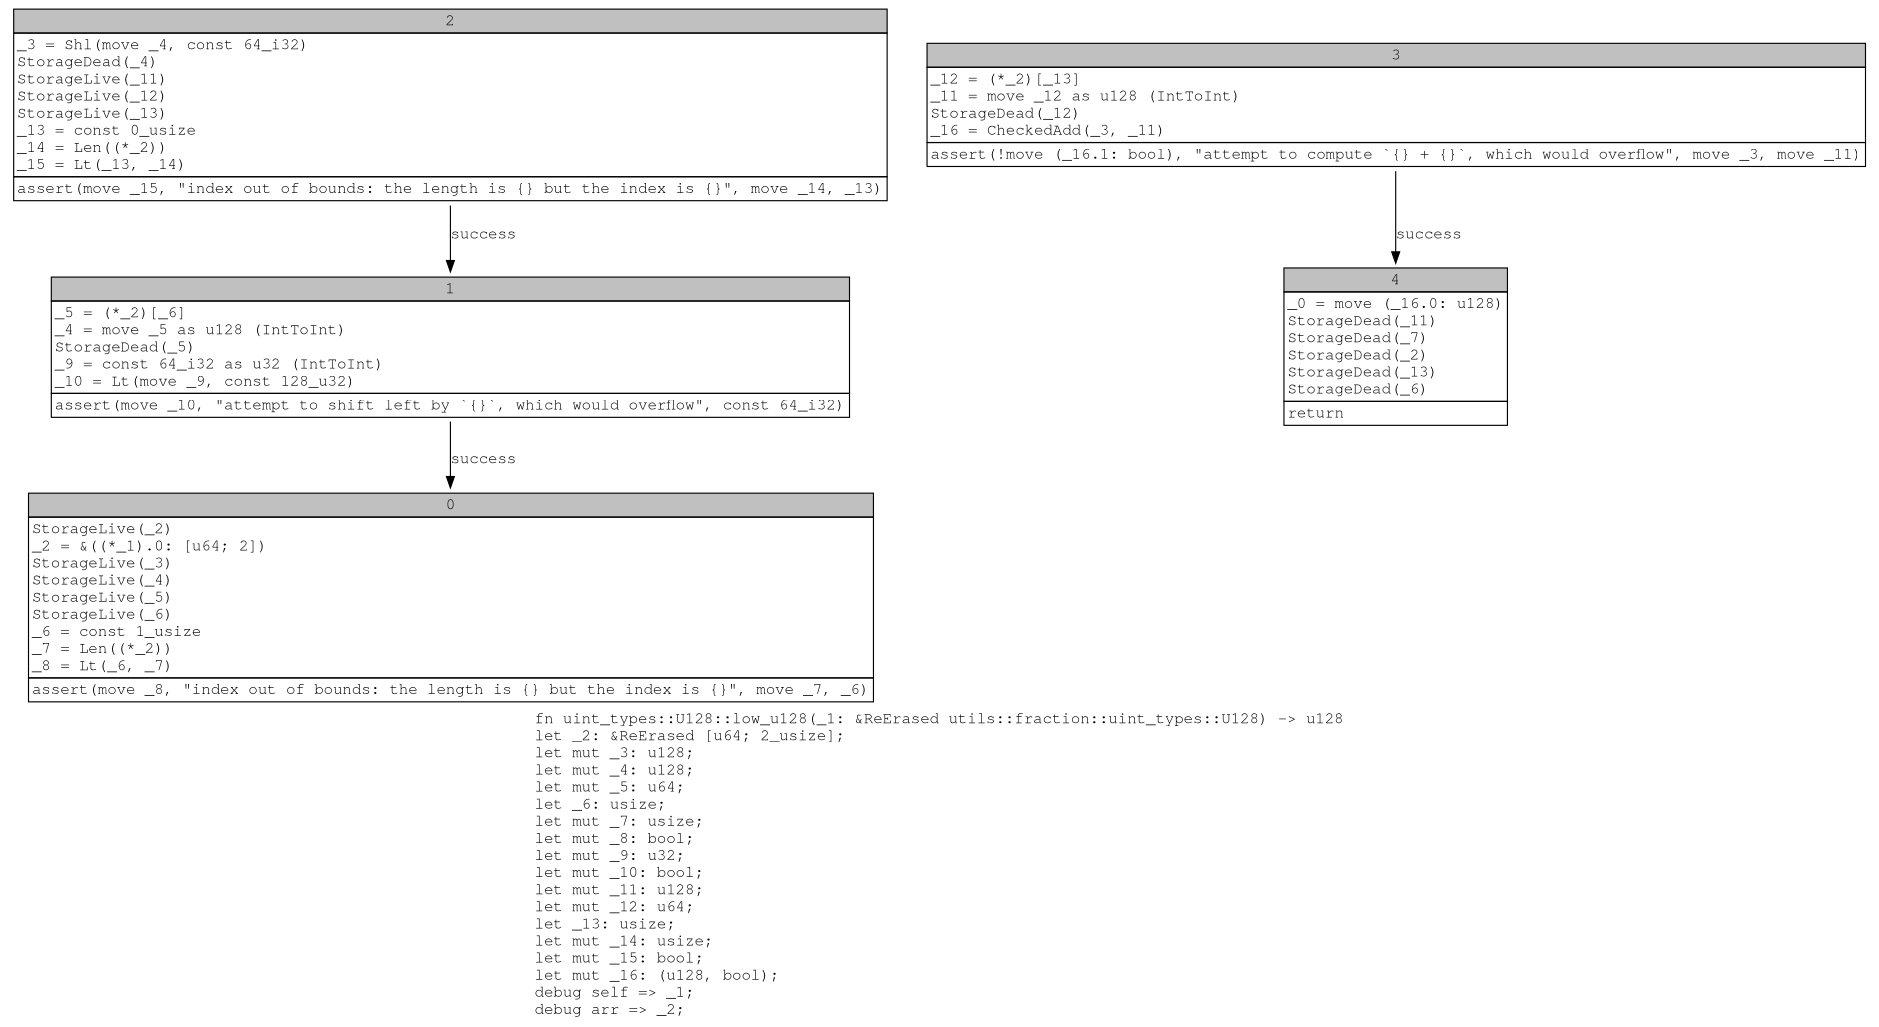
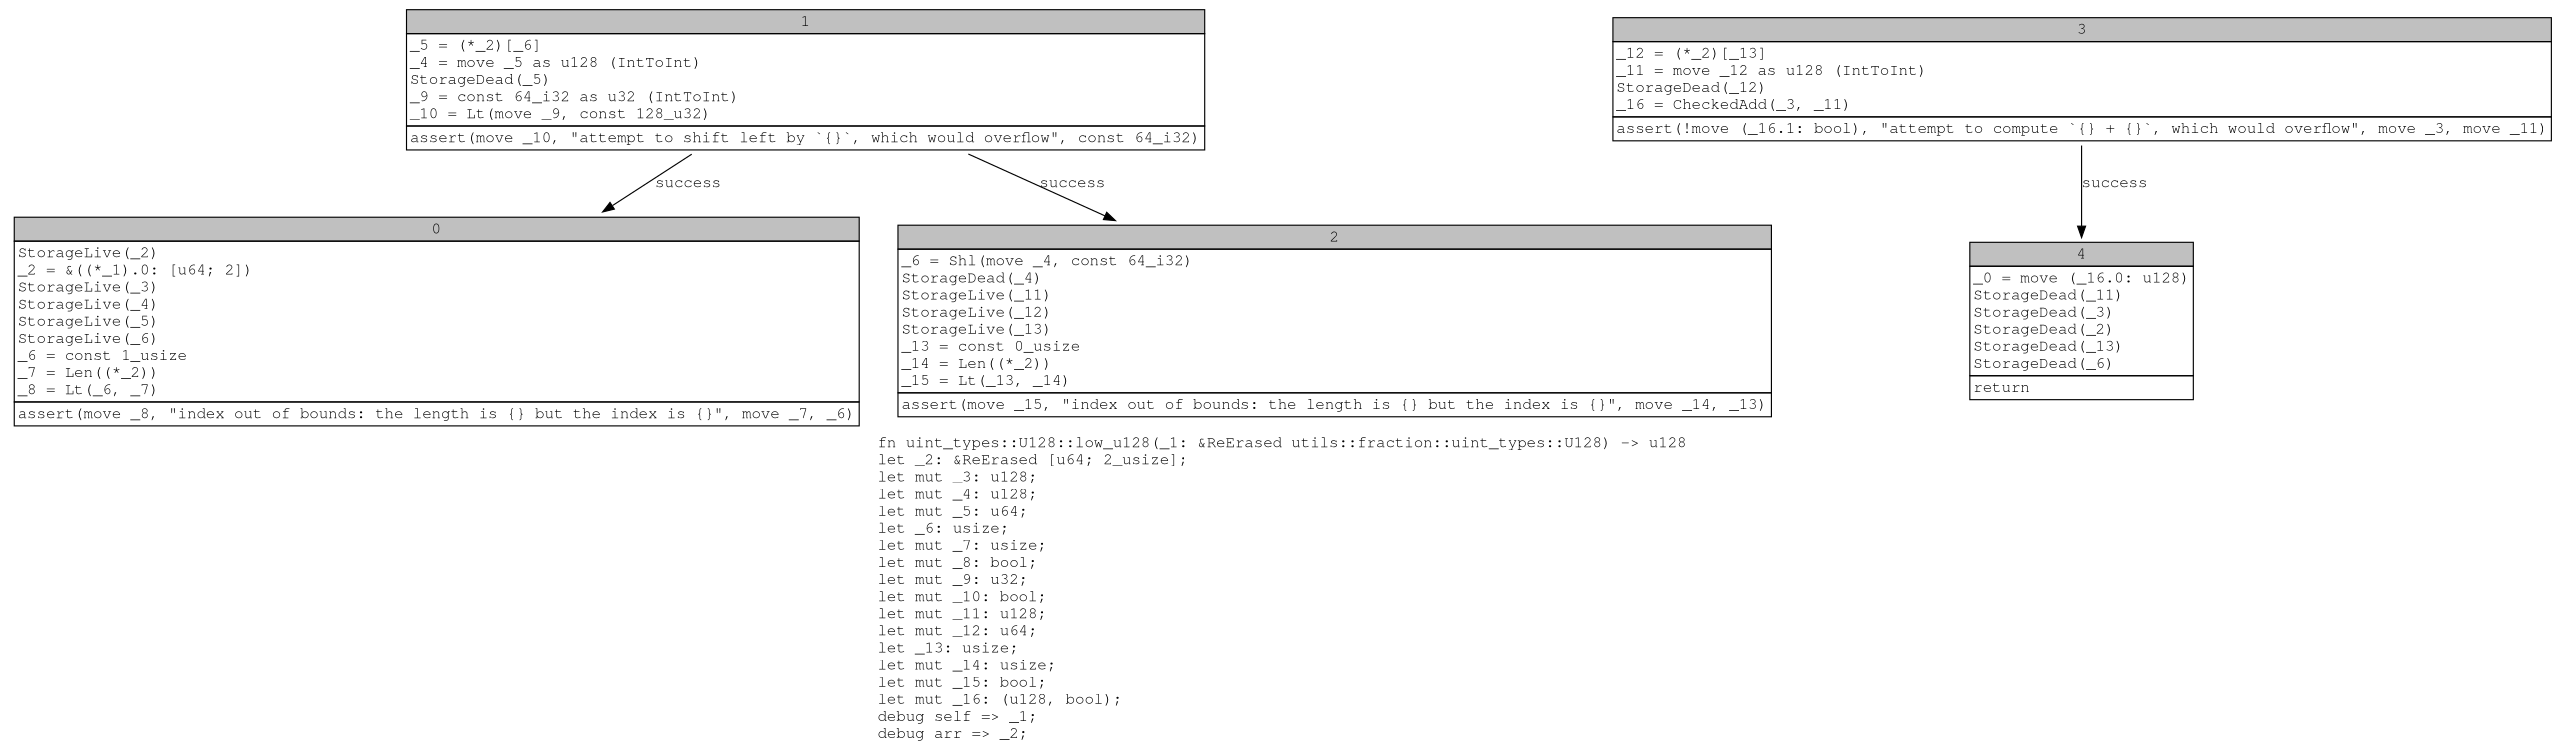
node "2": text "_3 = Shl(move _4, const 64_i32)" -> "_6 = Shl(move _4, const 64_i32)"
edge "2" -> "1": reversed
node "4": text "StorageDead(_7)" -> "StorageDead(_3)"
